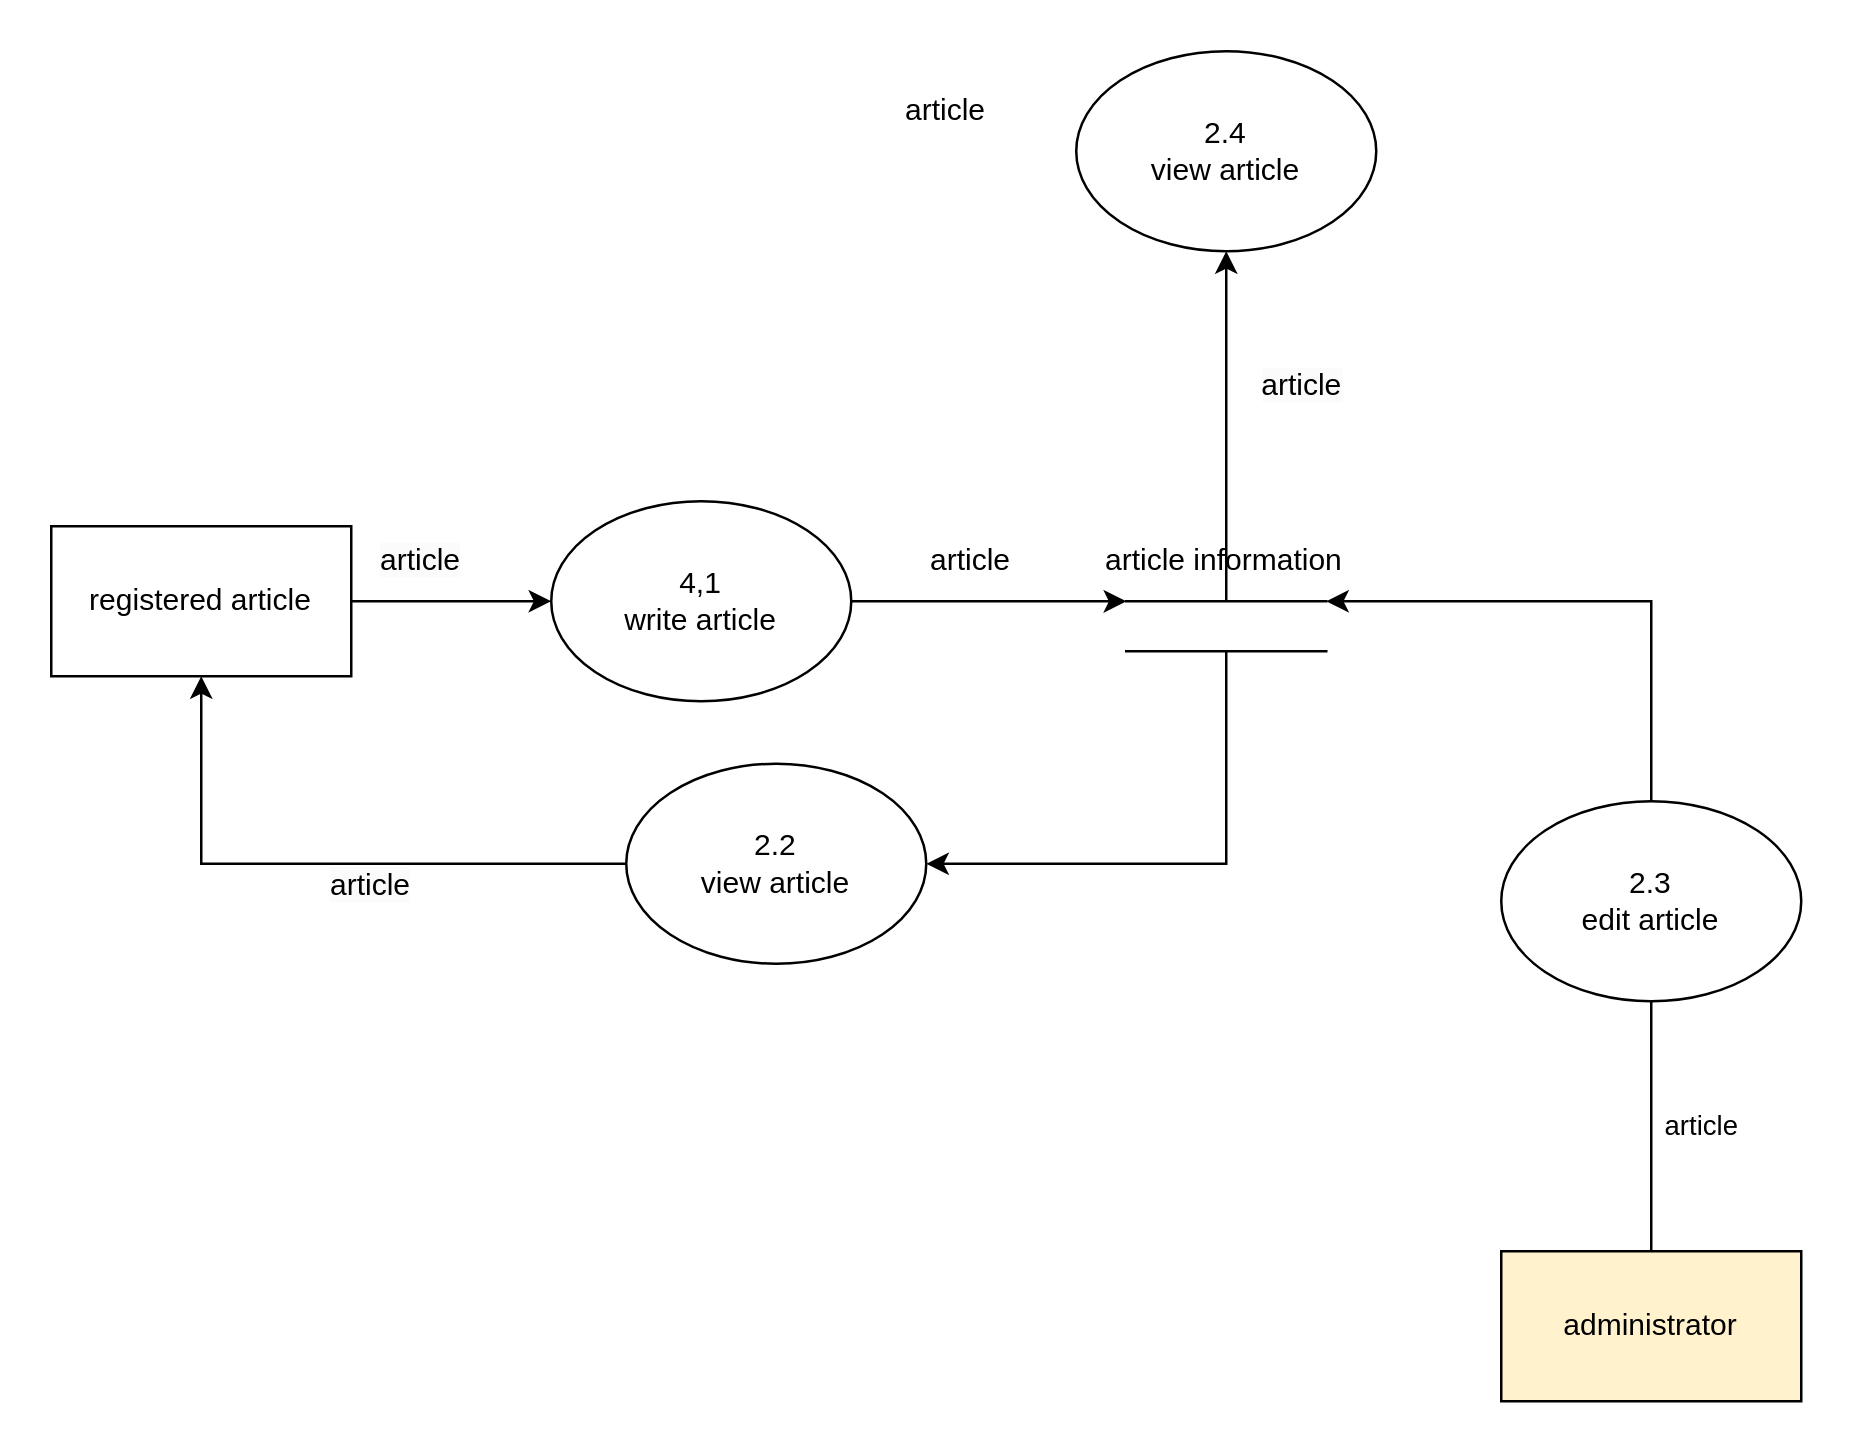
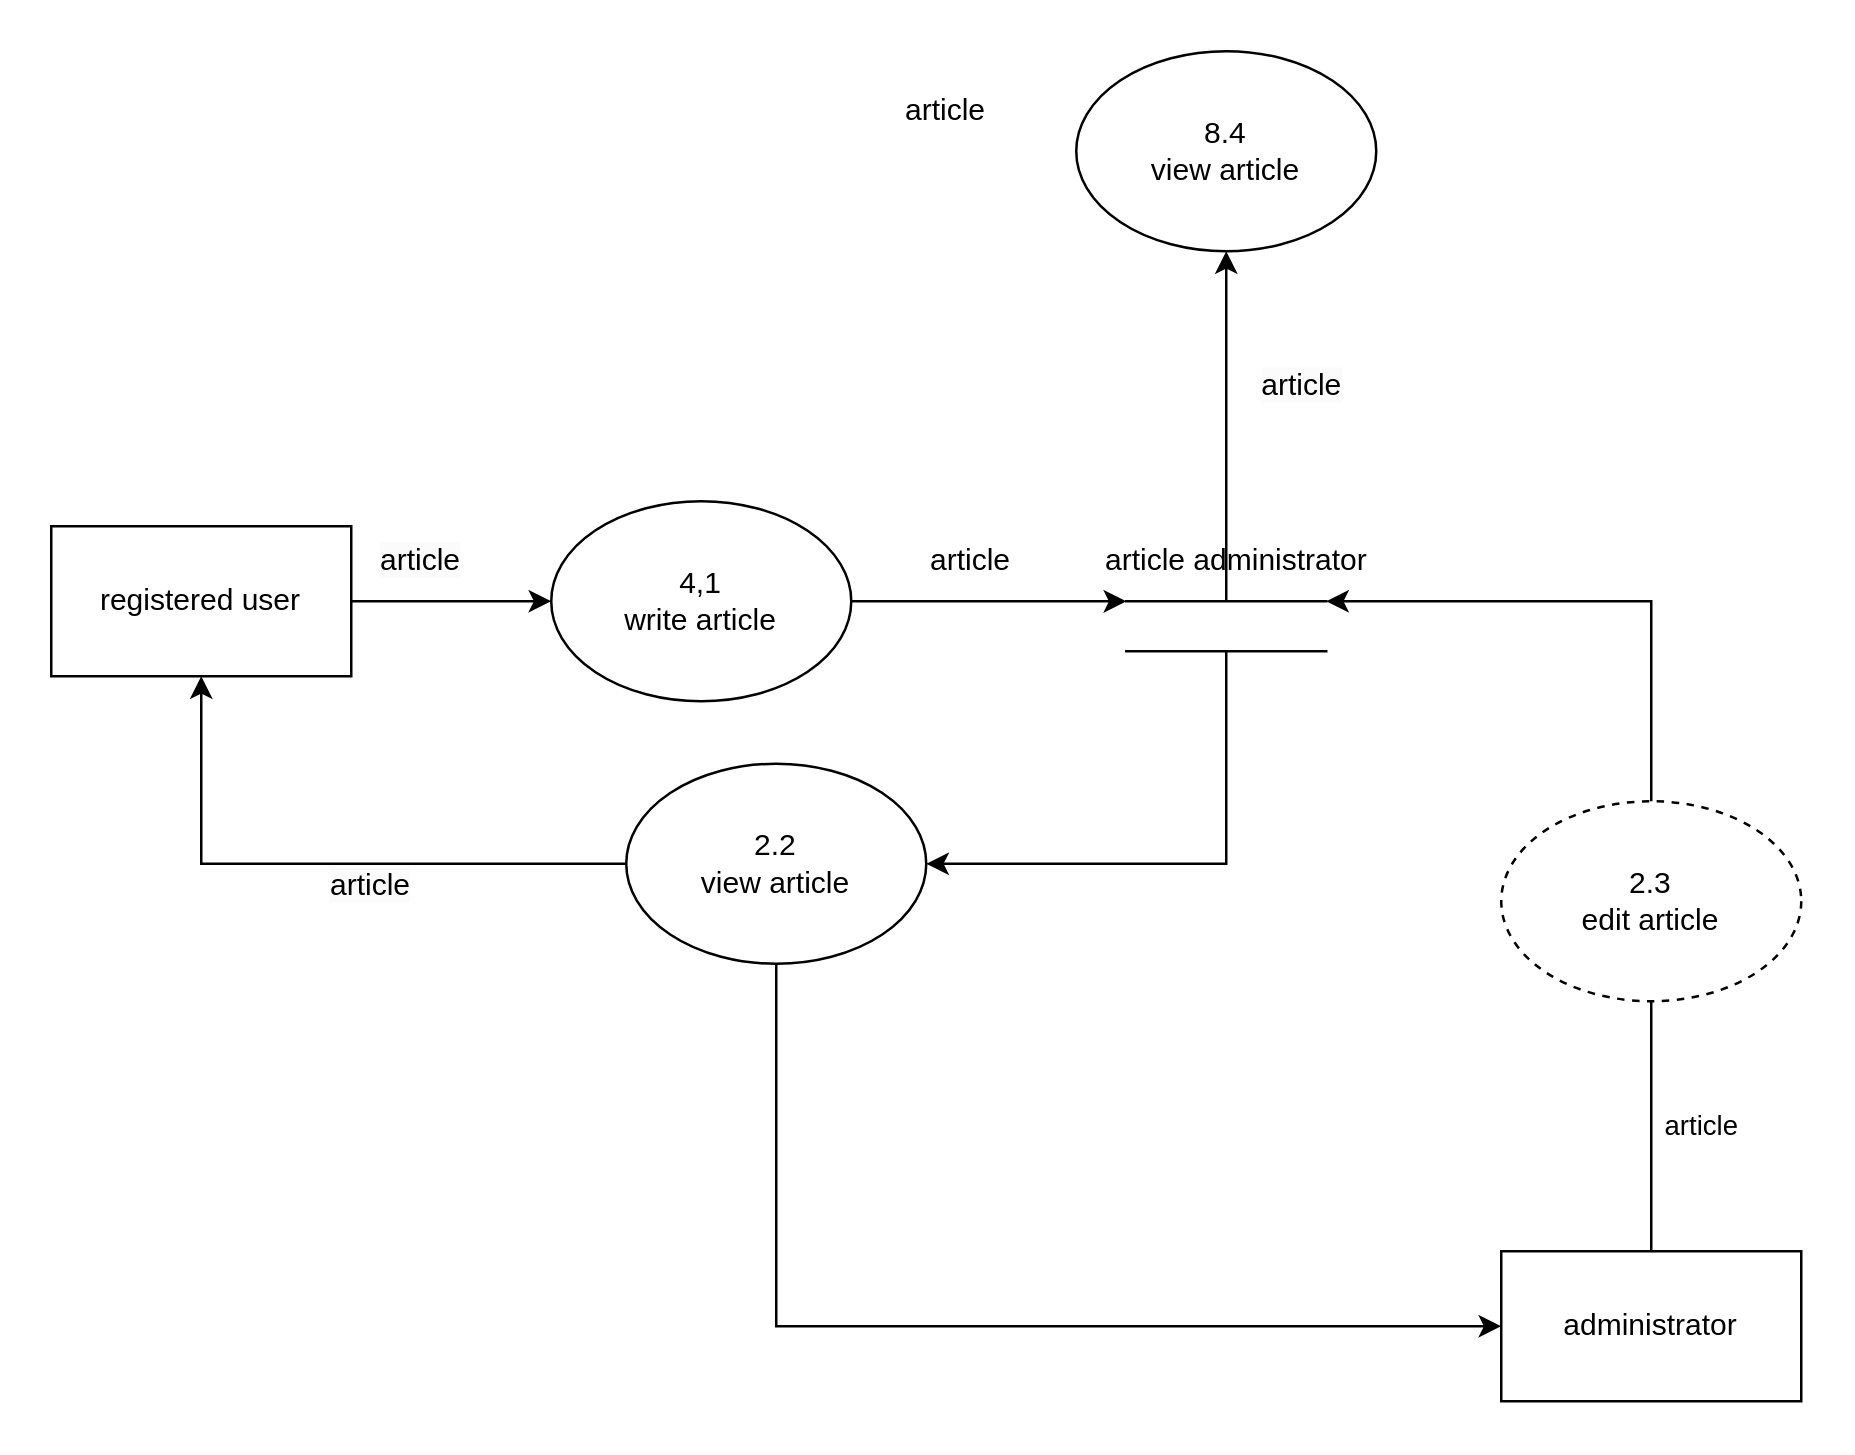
node "2.4 view article": label "2.4 view article" -> "8.4 view article"
node "article information": label "article information" -> "article administrator"
node "registered article": label "registered article" -> "registered user"
node "2.3 edit article": style solid -> dashed
edge "2.2 view article" -> "administrator": added
node "administrator": fillcolor #fff2cc -> #ffffff
